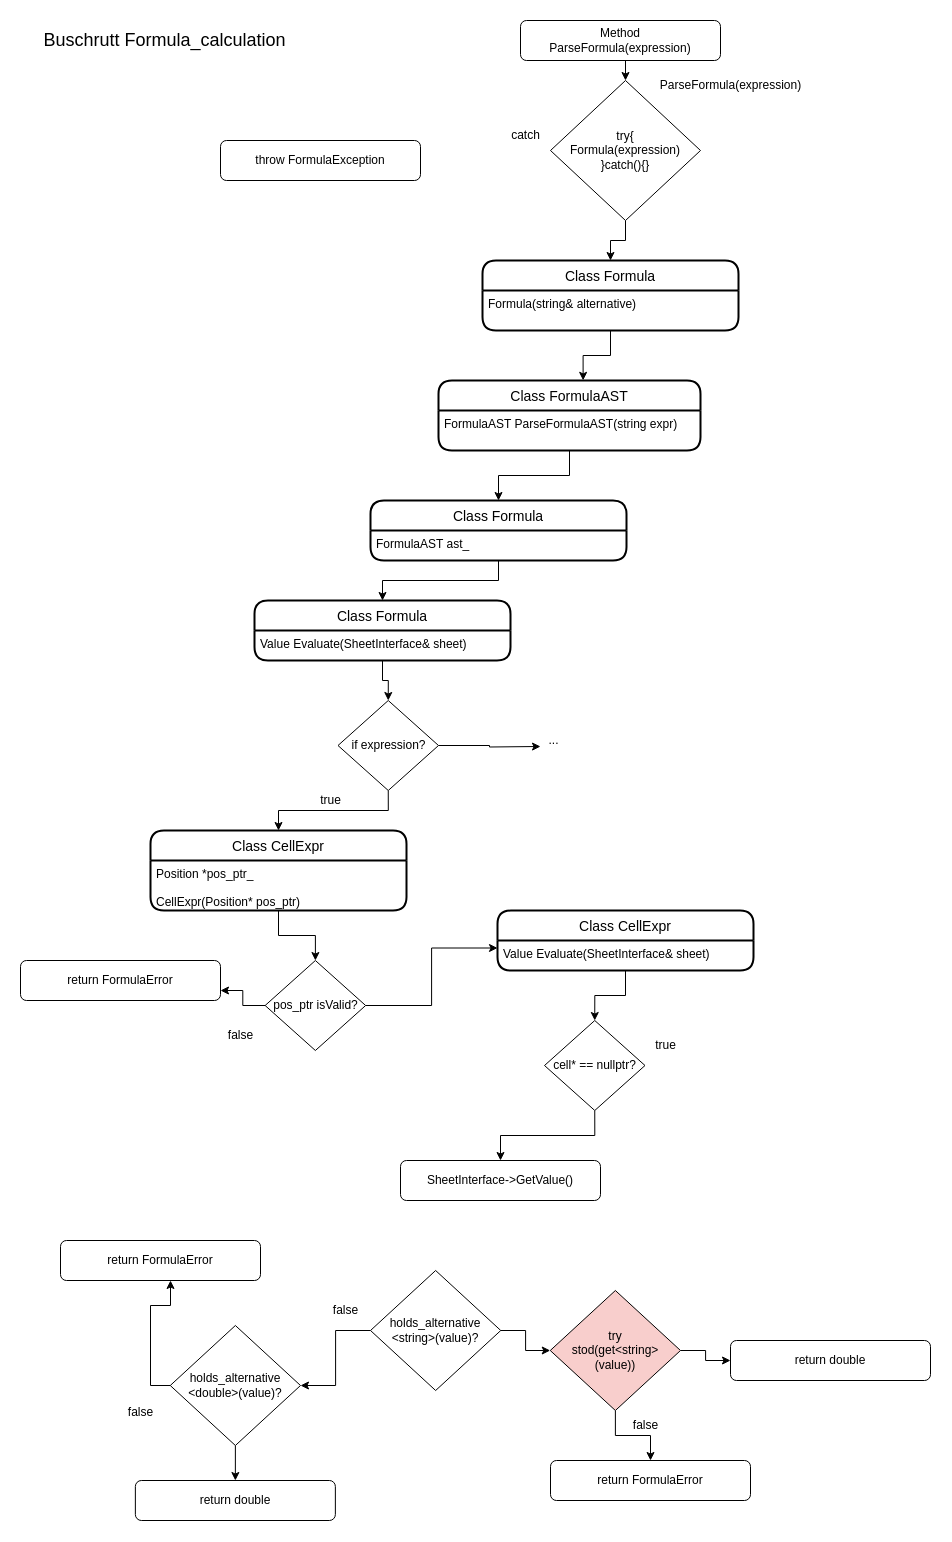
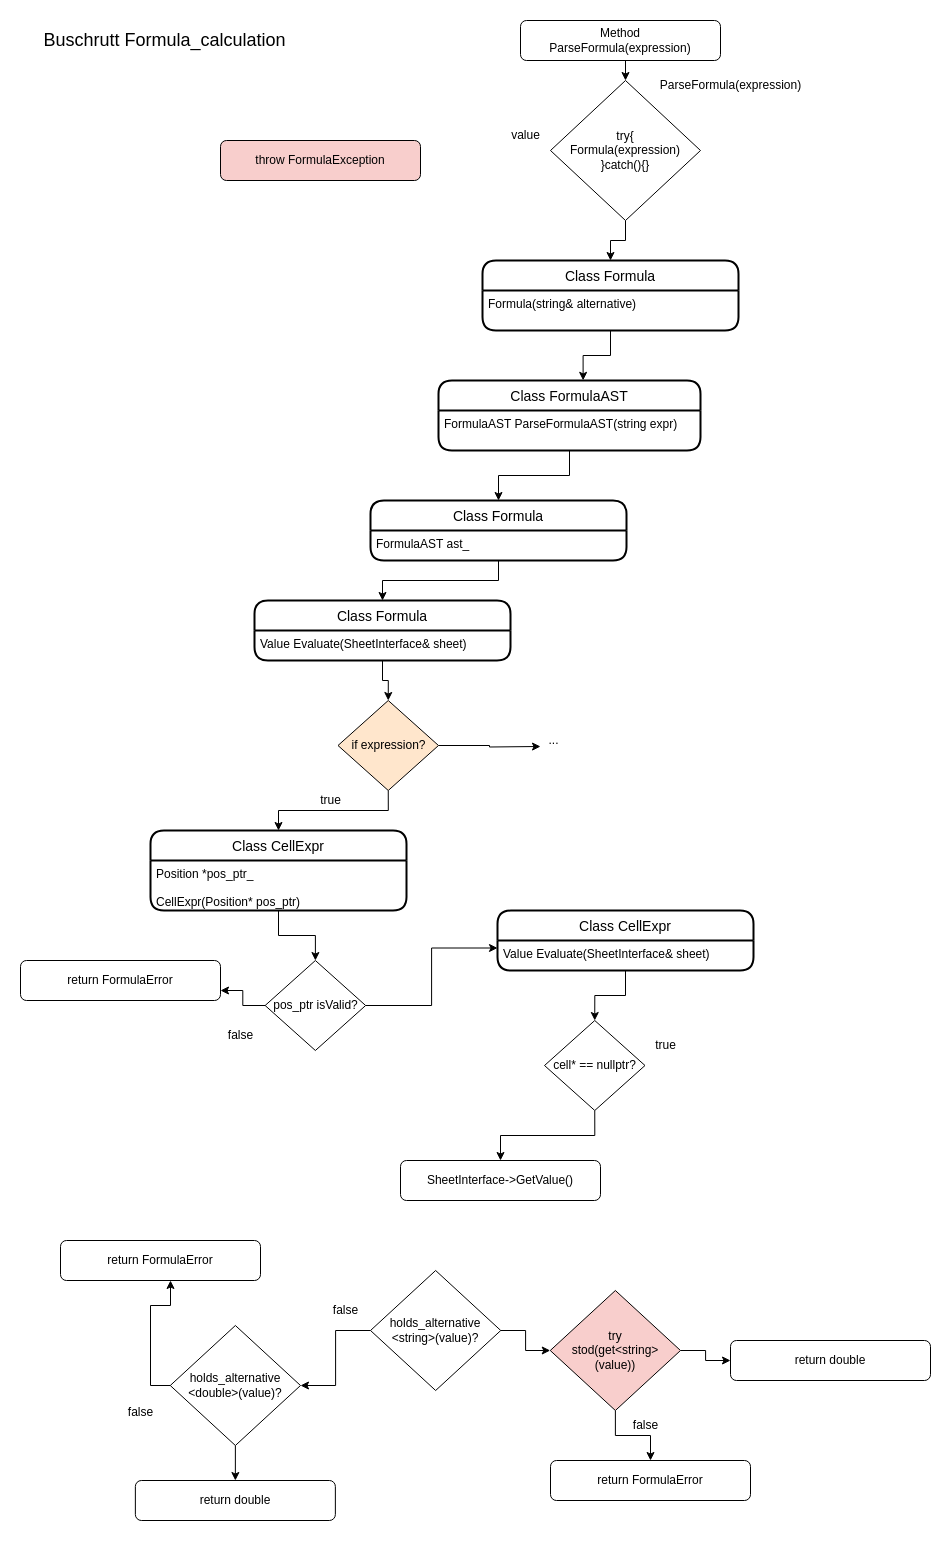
node "catch": label "catch" -> "value"
node "throw FormulaException": fillcolor #ffffff -> #f8cecc
node "if expression?": fillcolor #ffffff -> #ffe6cc
